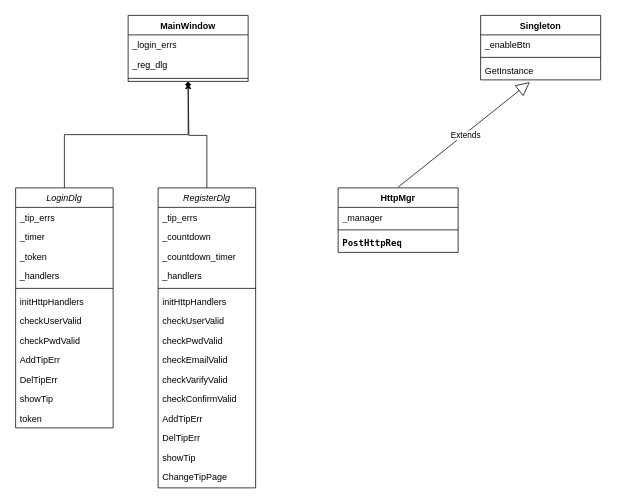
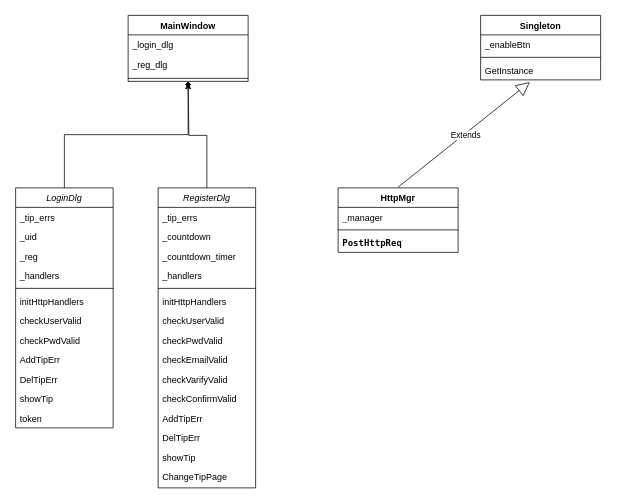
node "_login_errs": label "_login_errs" -> "_login_dlg"
node "_timer": label "_timer" -> "_uid"
node "_token": label "_token" -> "_reg"
